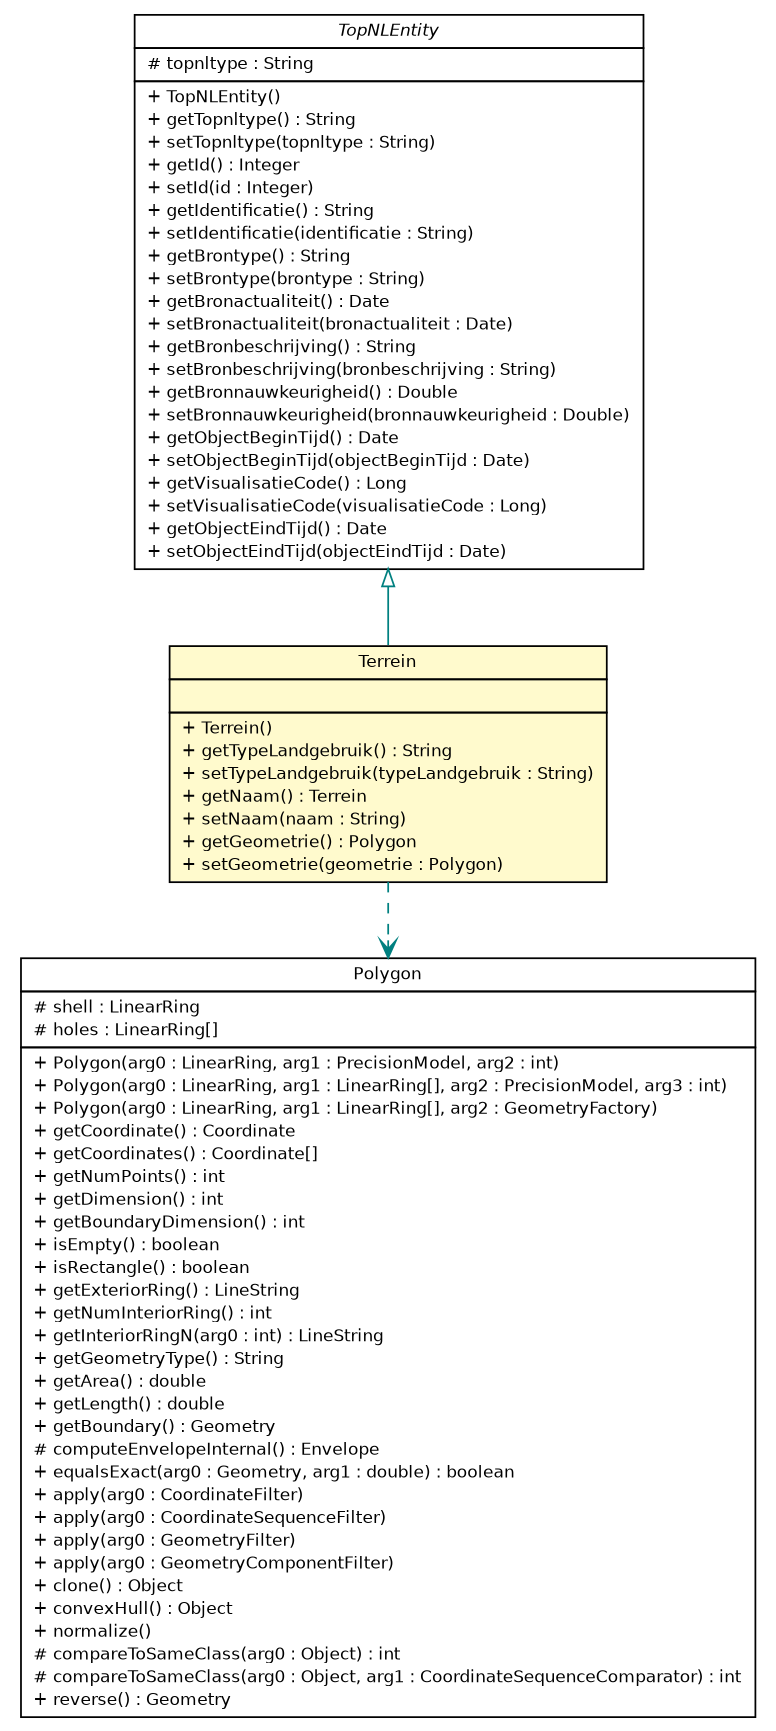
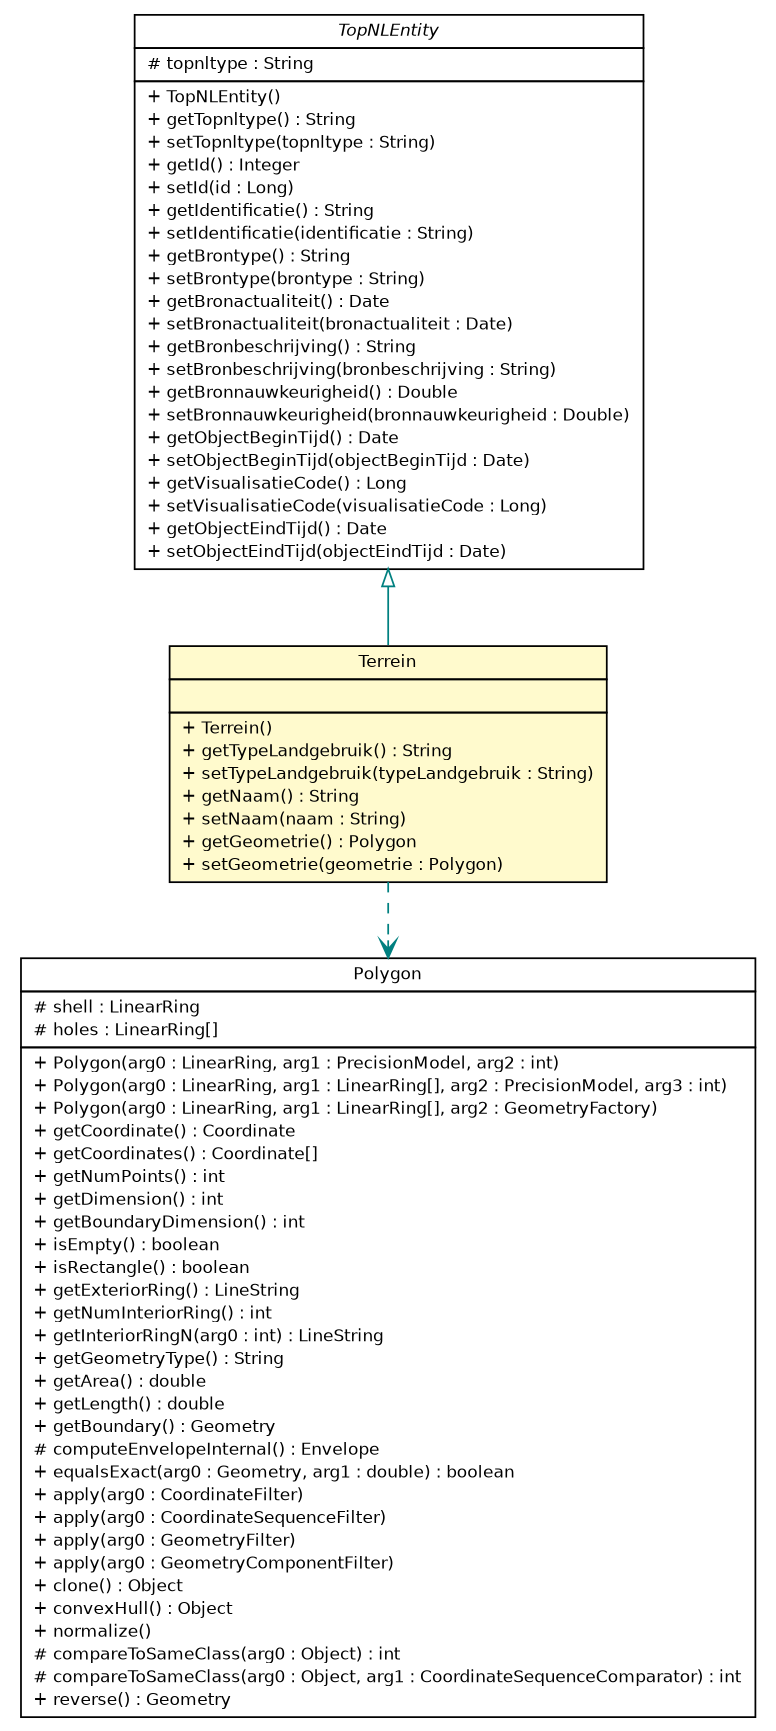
node "TopNLEntity": text "+ setId(id : Integer)" -> "+ setId(id : Long)"
node "Terrein": text "+ getNaam() : Terrein" -> "+ getNaam() : String"
